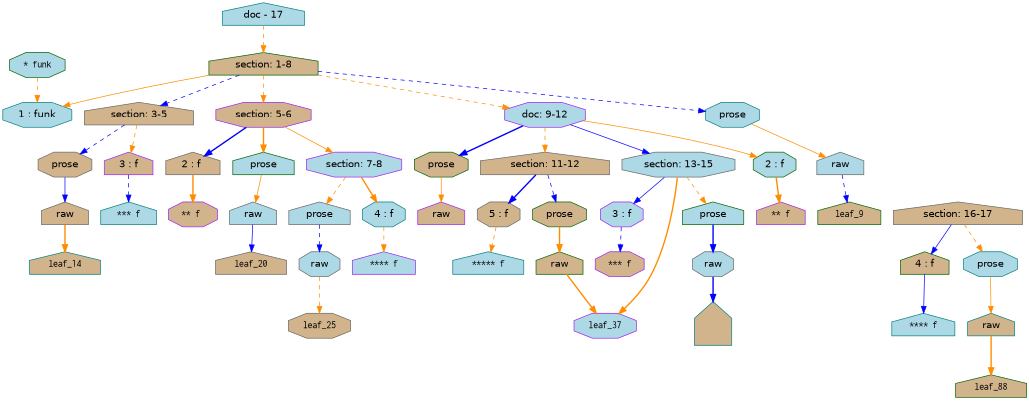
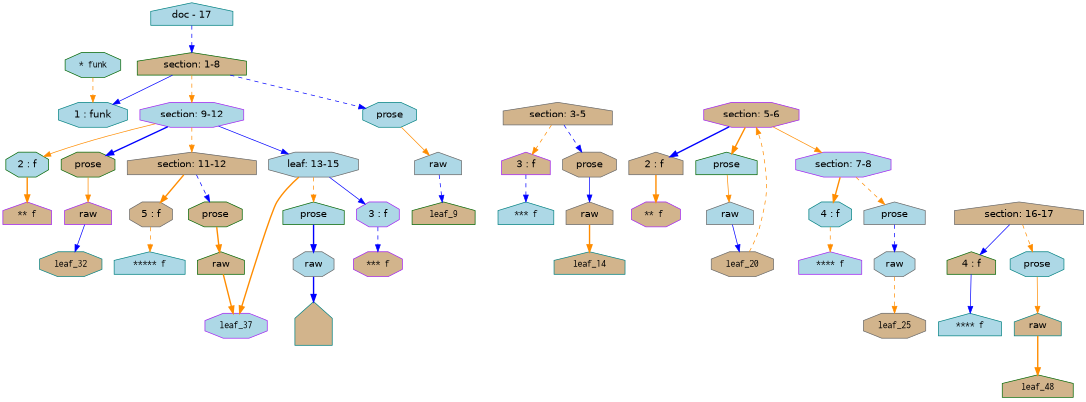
edge "doc - 17" -> "section: 1-8": color darkorange -> blue
edge "section: 1-8" -> "section: 5-6": now "leaf_20" -> "section: 5-6"
edge "section: 1-8" -> "1 : funk": color darkorange -> blue
edge "section: 1-8" -> "section: 3-5": removed
node "doc: 9-12": label "doc: 9-12" -> "section: 9-12"
node "section: 13-15": label "section: 13-15" -> "leaf: 13-15"
edge "section: 11-12" -> "5 : f": color blue -> darkorange
node "leaf_32": added
node "leaf_20": shape house -> octagon
node "leaf_88": label "leaf_88" -> "leaf_48"
